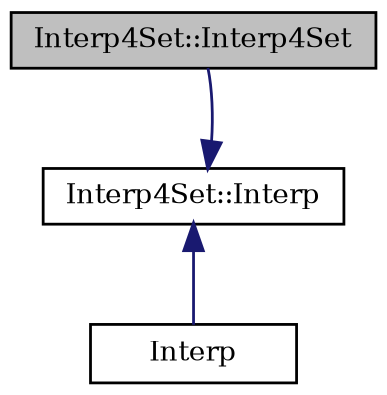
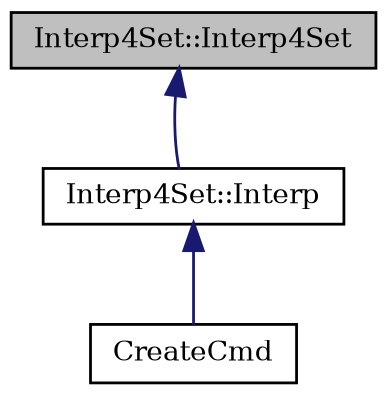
edge "Interp4Set::Interp4Set" -> "Interp4Set::Interp": reversed
node "Interp": label "Interp" -> "CreateCmd"
